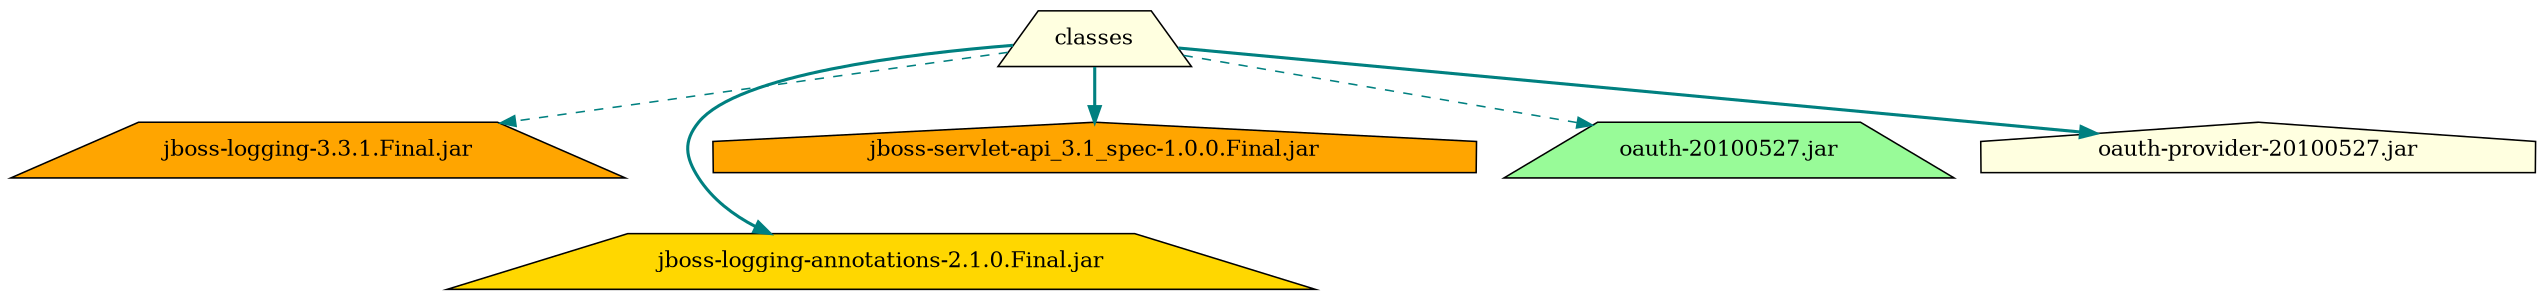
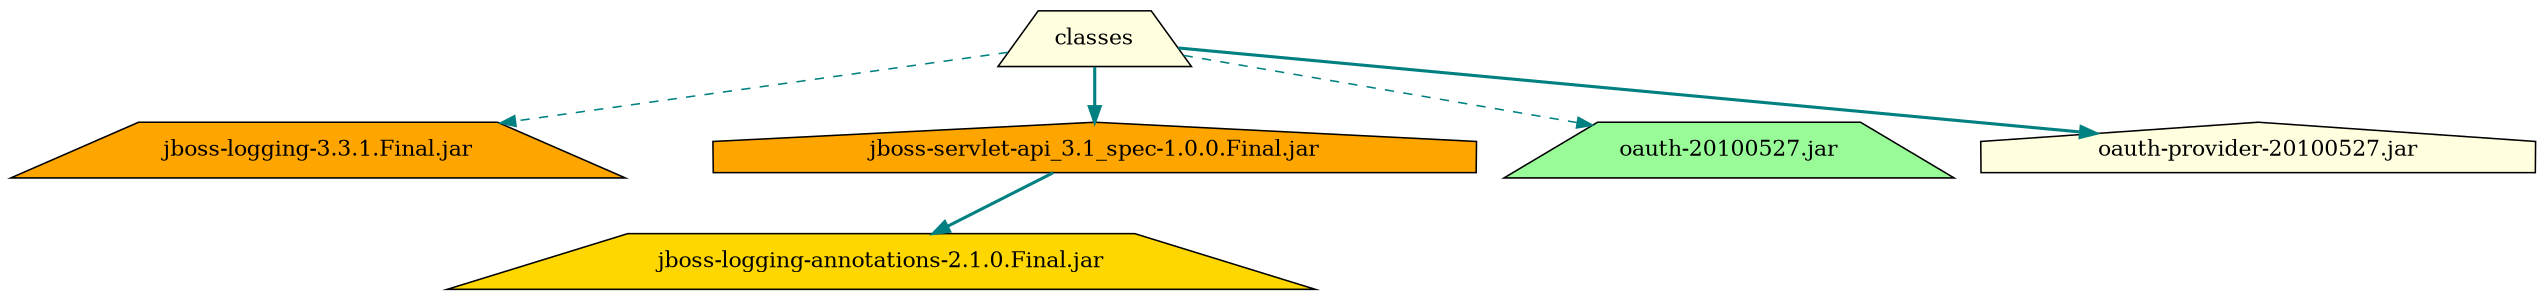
edge "classes" -> "jboss-logging-annotations-2.1.0.Final.jar": now "jboss-servlet-api_3.1_spec-1.0.0.Final.jar" -> "jboss-logging-annotations-2.1.0.Final.jar"
